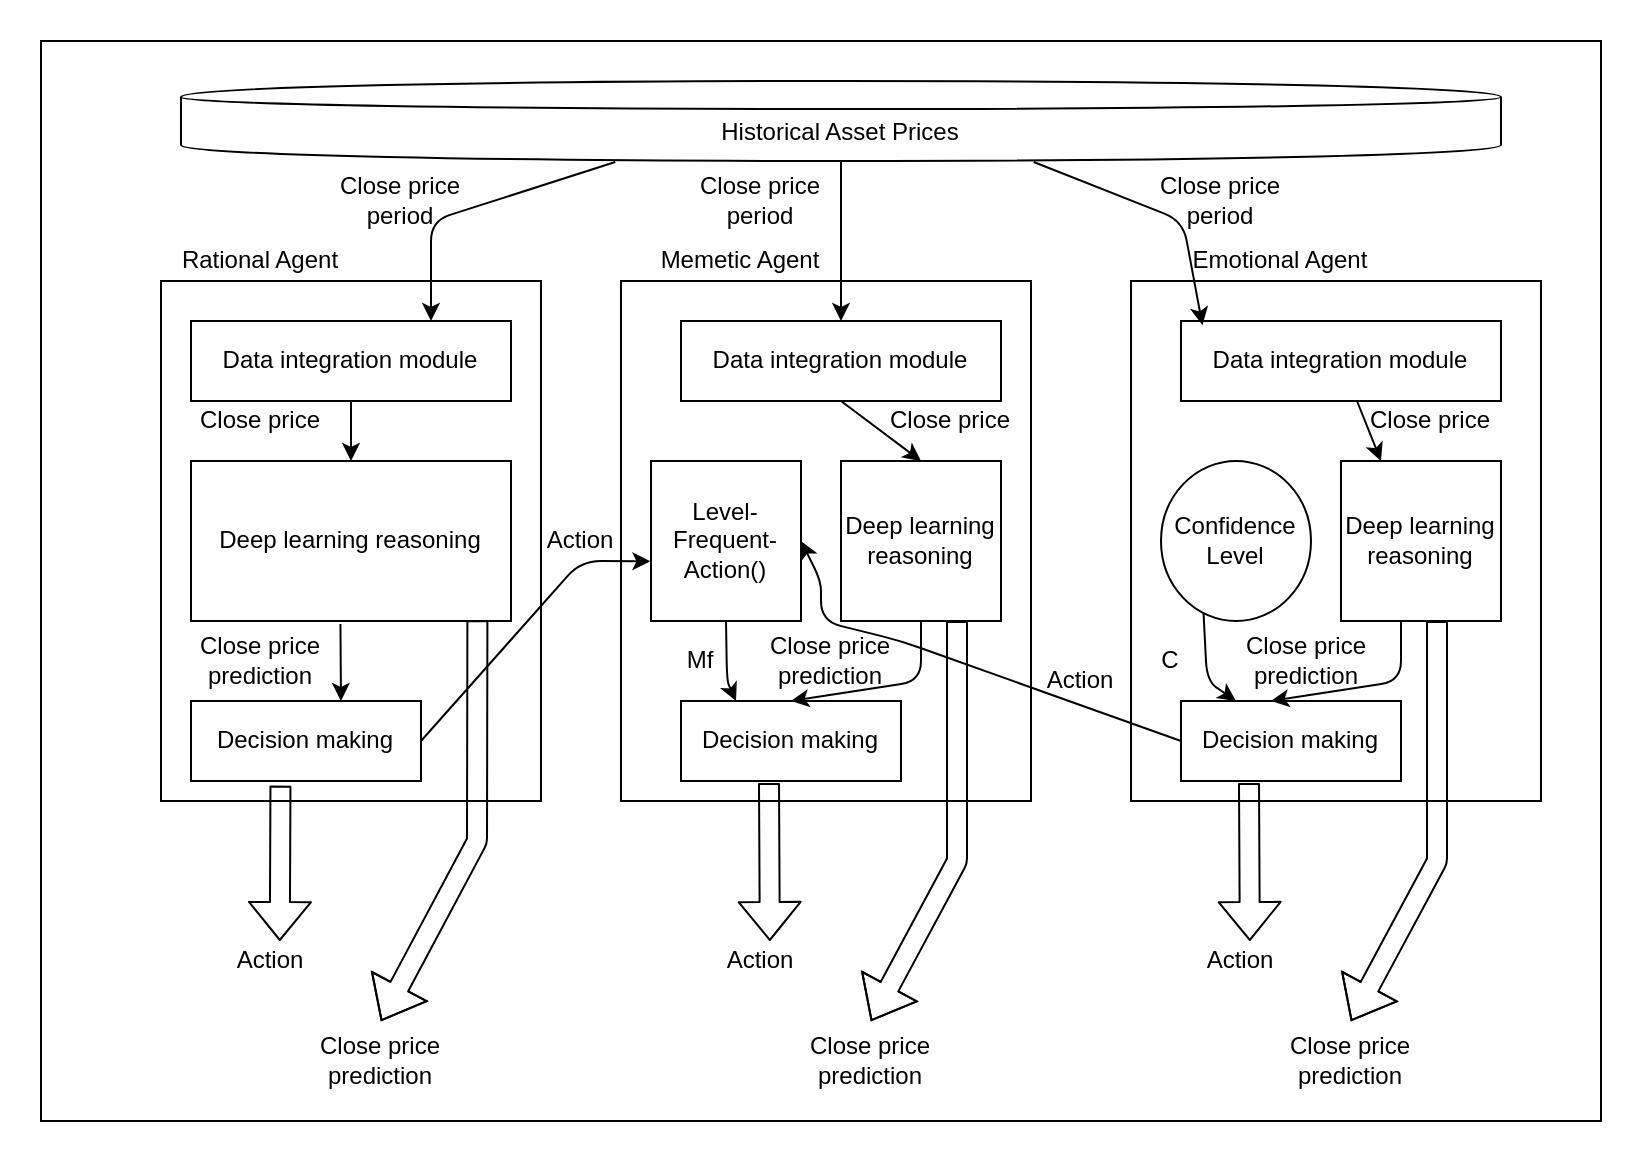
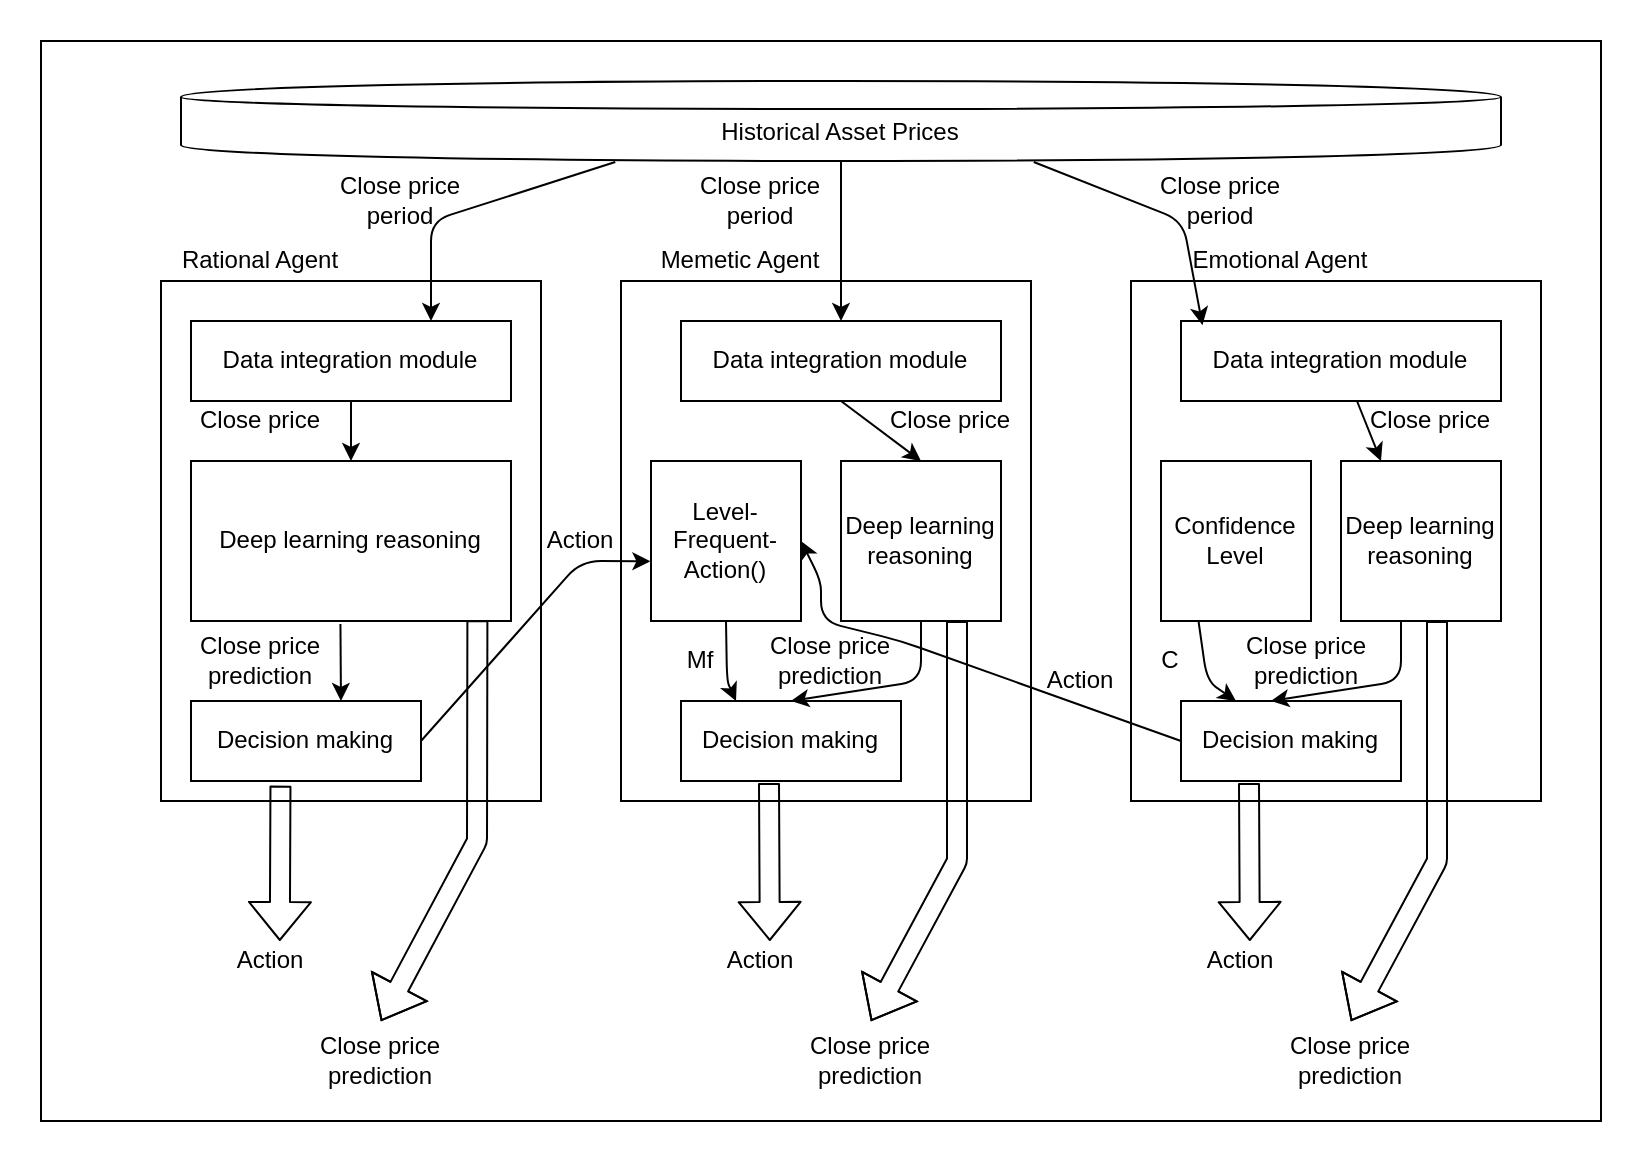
node "Confidence Level": shape ellipse -> rectangle
